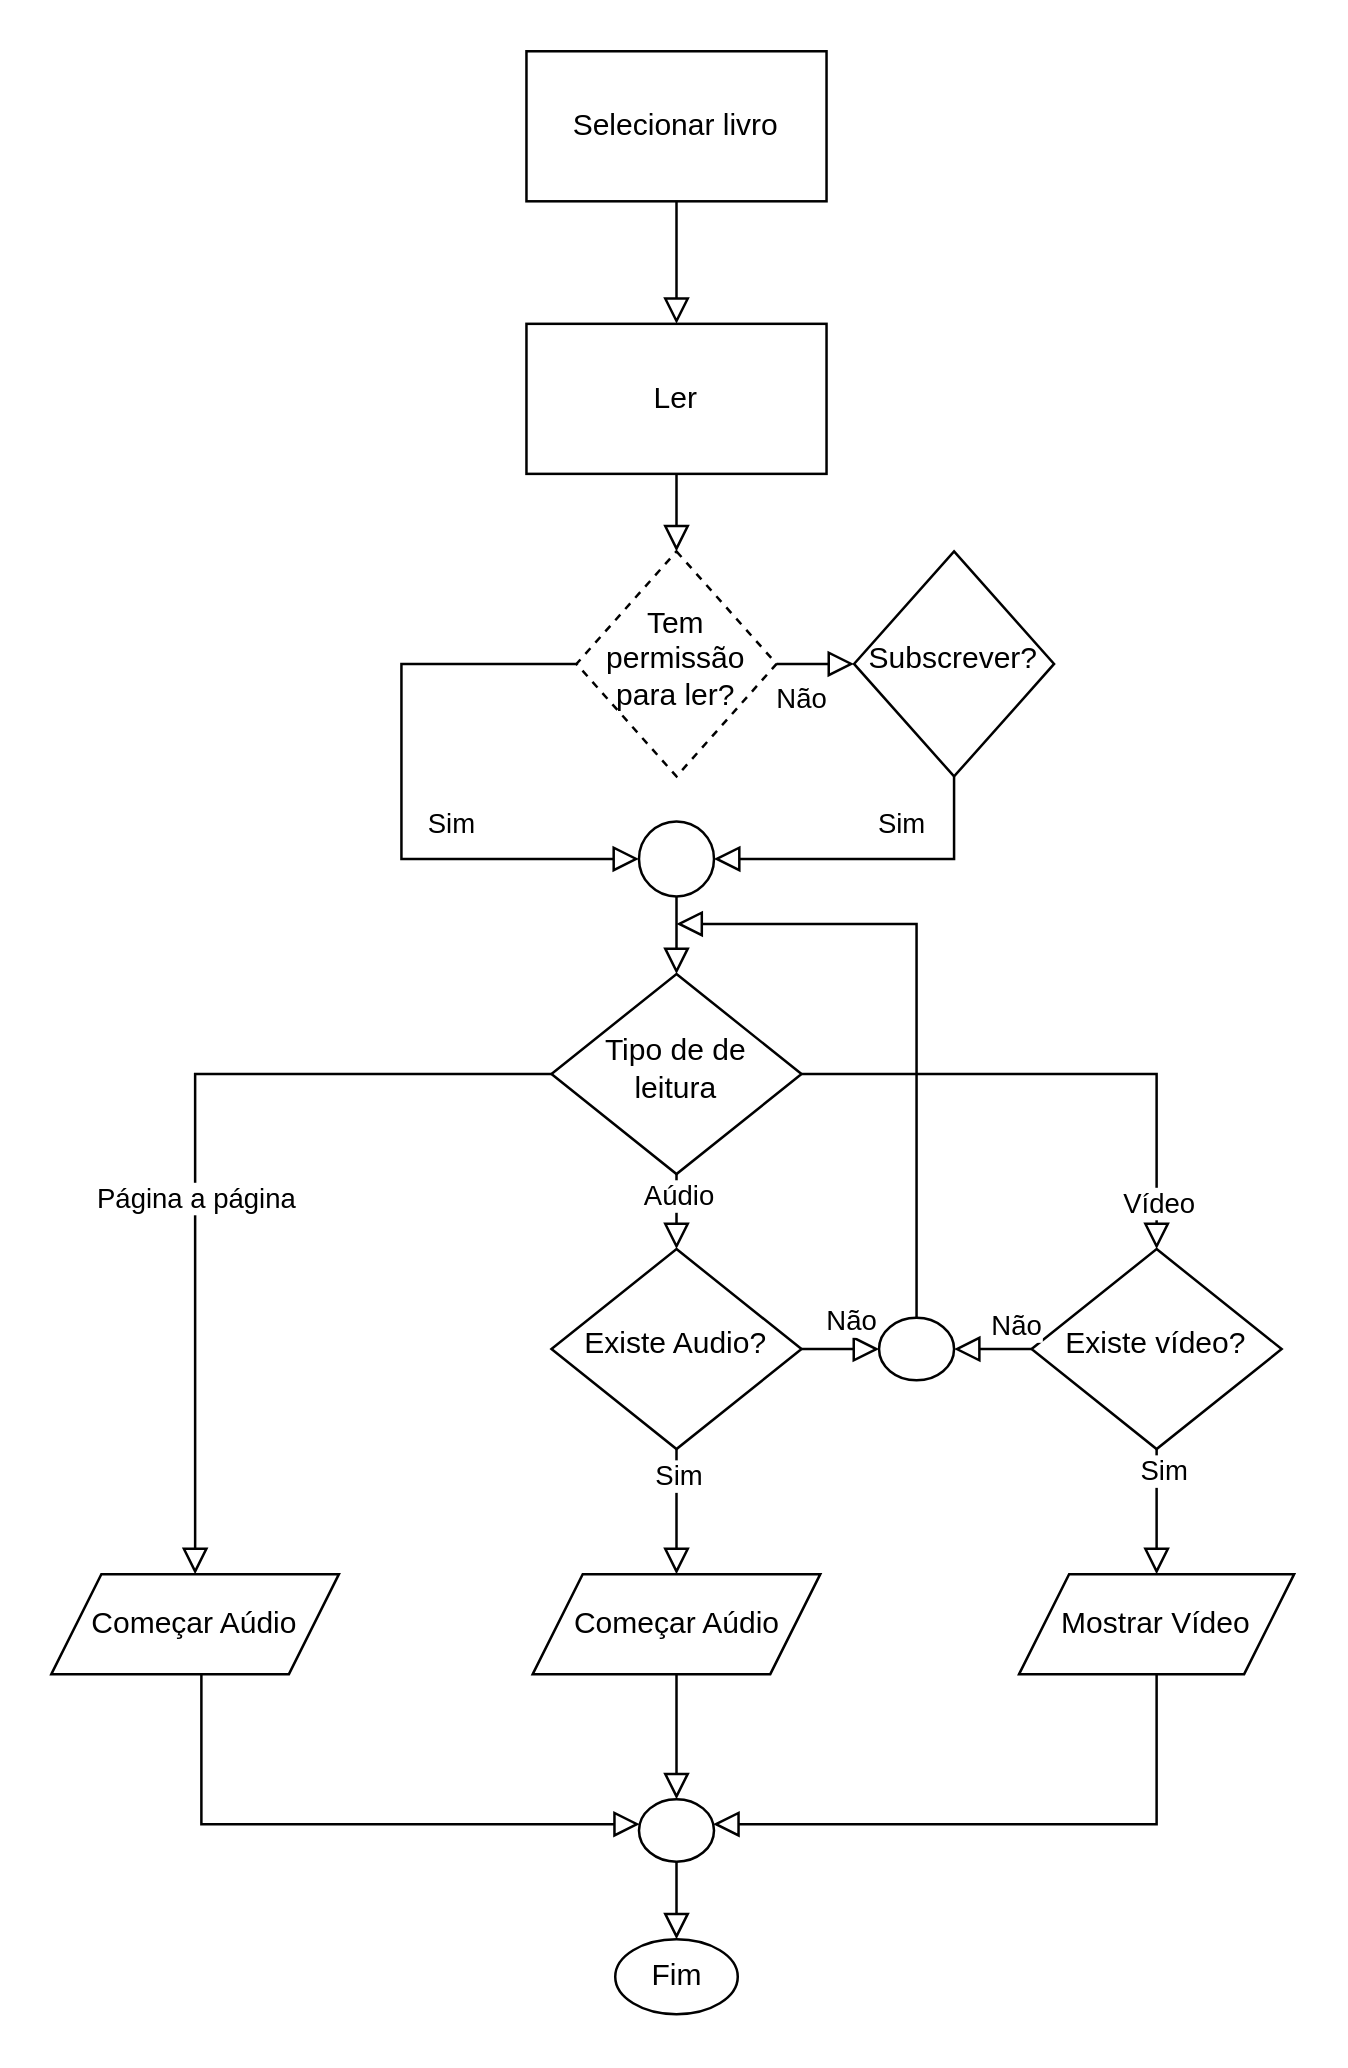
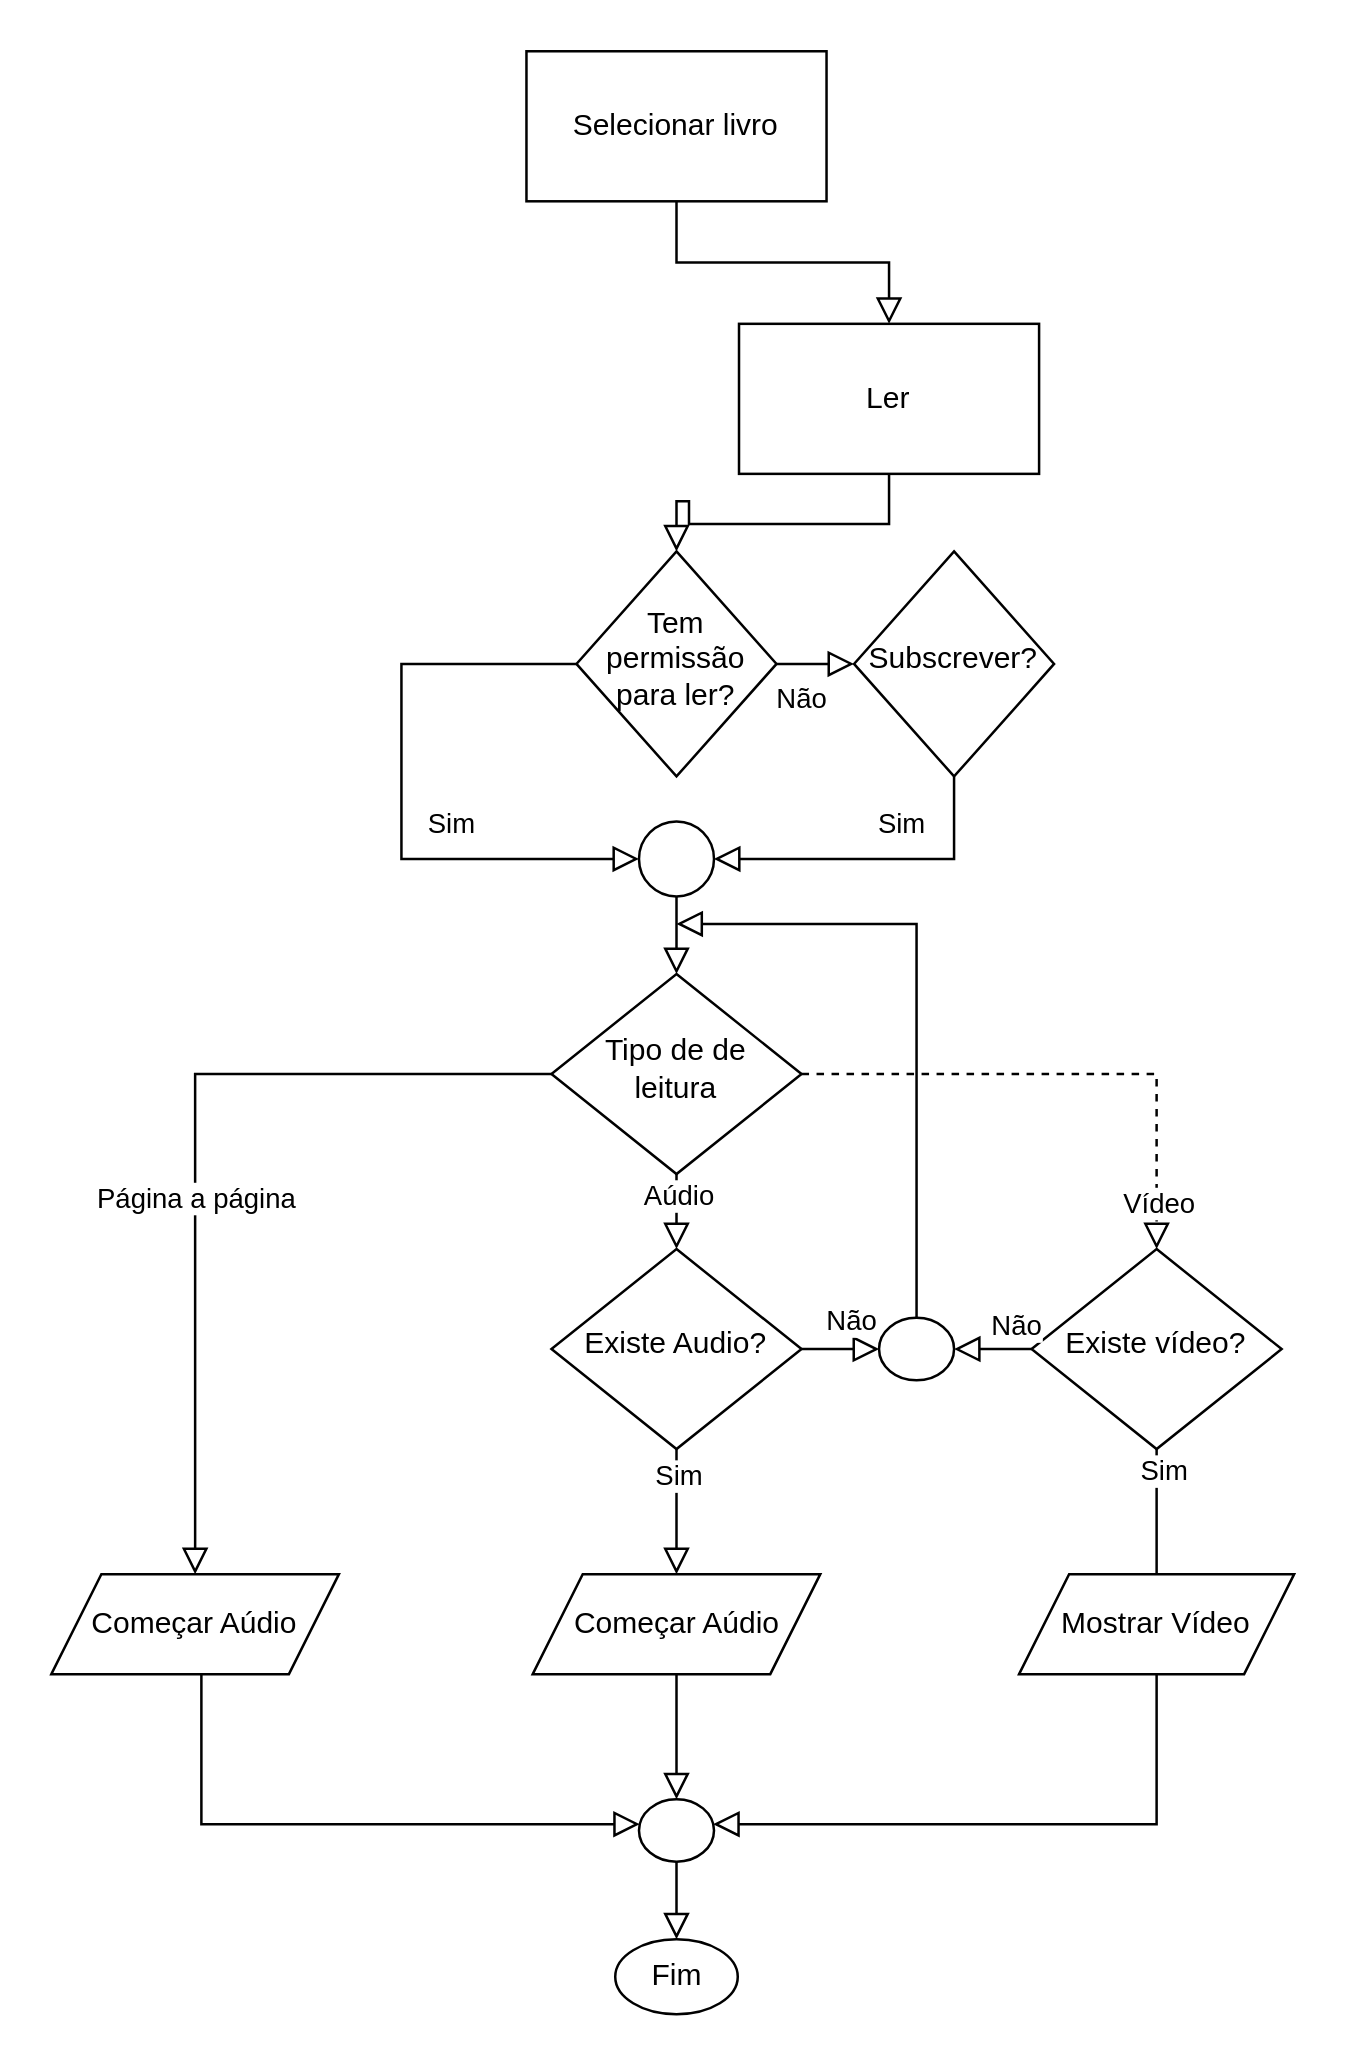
node "Ler": moved (676, 399) -> (889, 399)
node "Tem permissão para ler?": style dashed -> solid
edge "Tipo de de leitura" -> "Existe vídeo?": style solid -> dashed
edge "Existe vídeo?" -> "Mostrar Vídeo": arrowhead block -> none
